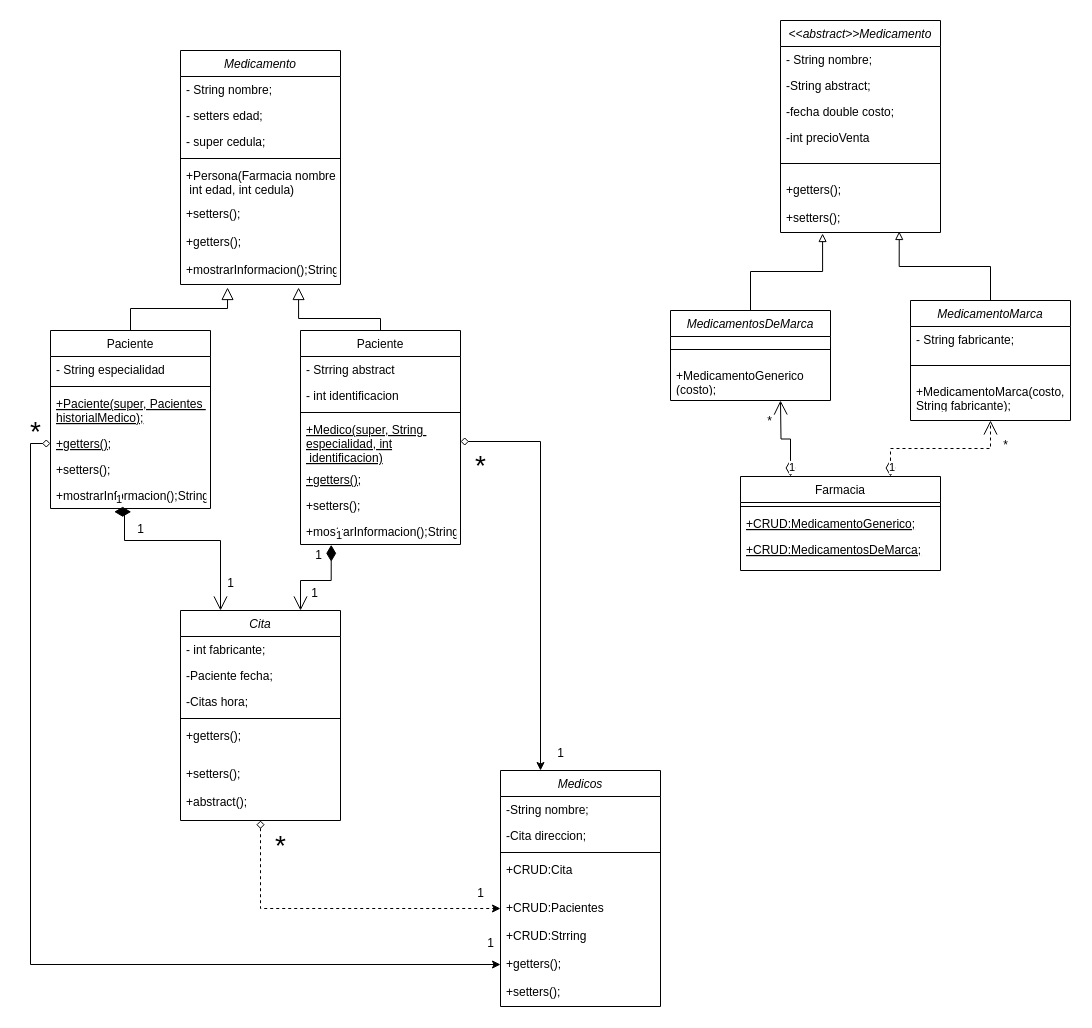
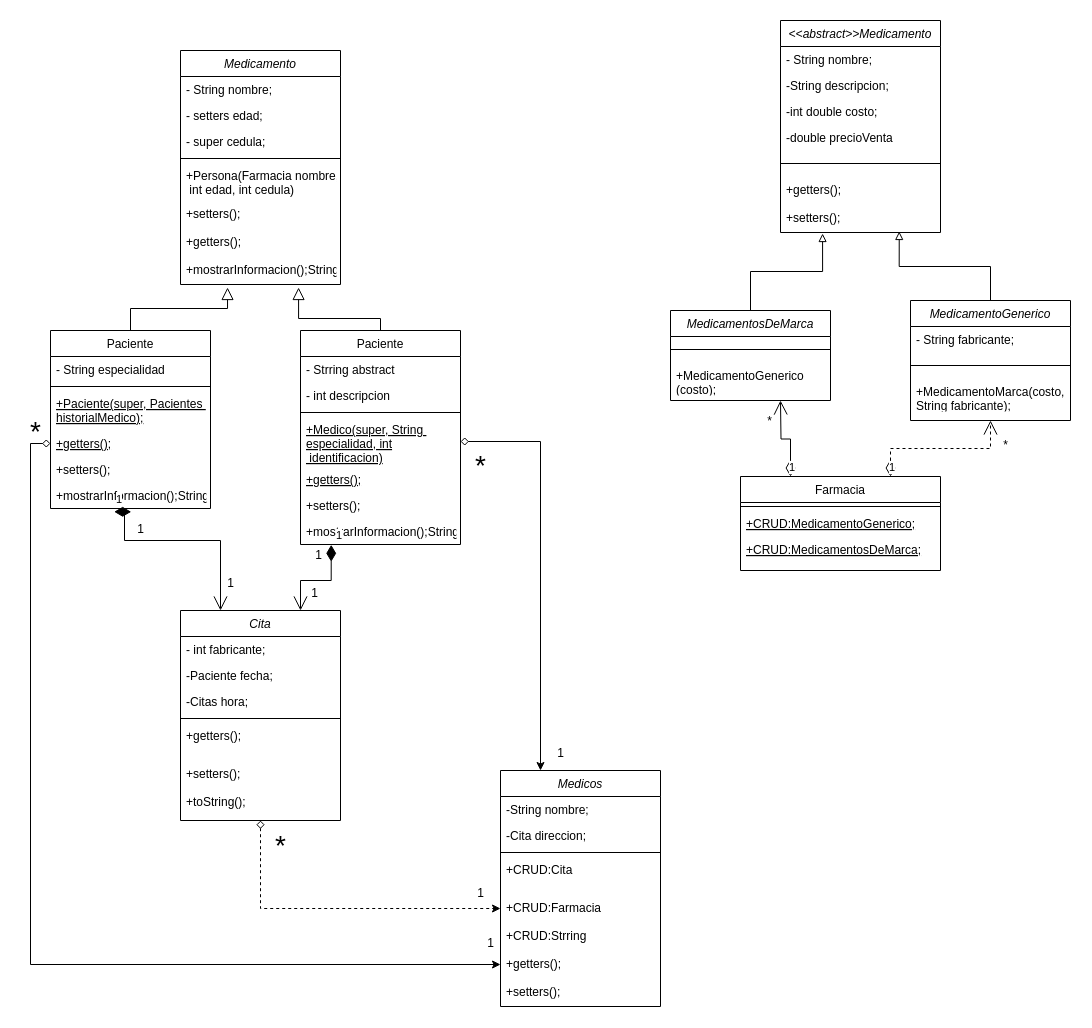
node "-String abstract;": label "-String abstract;" -> "-String descripcion;"
node "-fecha double costo;": label "-fecha double costo;" -> "-int double costo;"
node "-int precioVenta": label "-int precioVenta" -> "-double precioVenta"
node "MedicamentoMarca": label "MedicamentoMarca" -> "MedicamentoGenerico"
node "- int identificacion": label "- int identificacion" -> "- int descripcion"
node "+abstract();": label "+abstract();" -> "+toString();"
node "+CRUD:Pacientes": label "+CRUD:Pacientes" -> "+CRUD:Farmacia"
